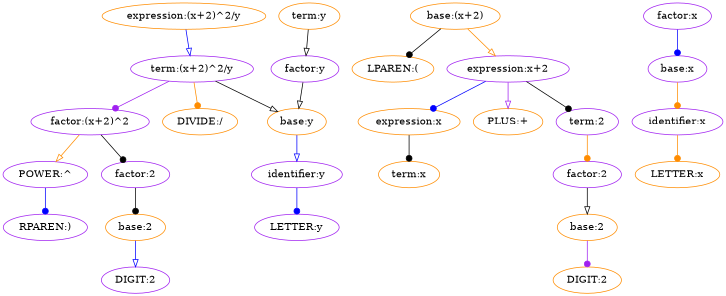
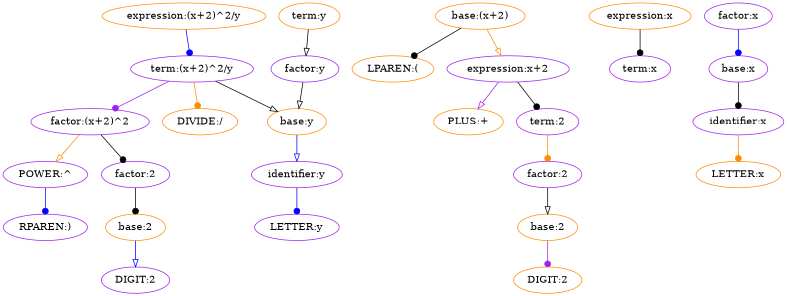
edge "expression:(x+2)^2/y" -> "term:(x+2)^2/y": arrowhead onormal -> dot
edge "base:x" -> "identifier:x": color darkorange -> black
edge "expression:x+2" -> "expression:x": removed
node "term:x": color darkorange -> purple
